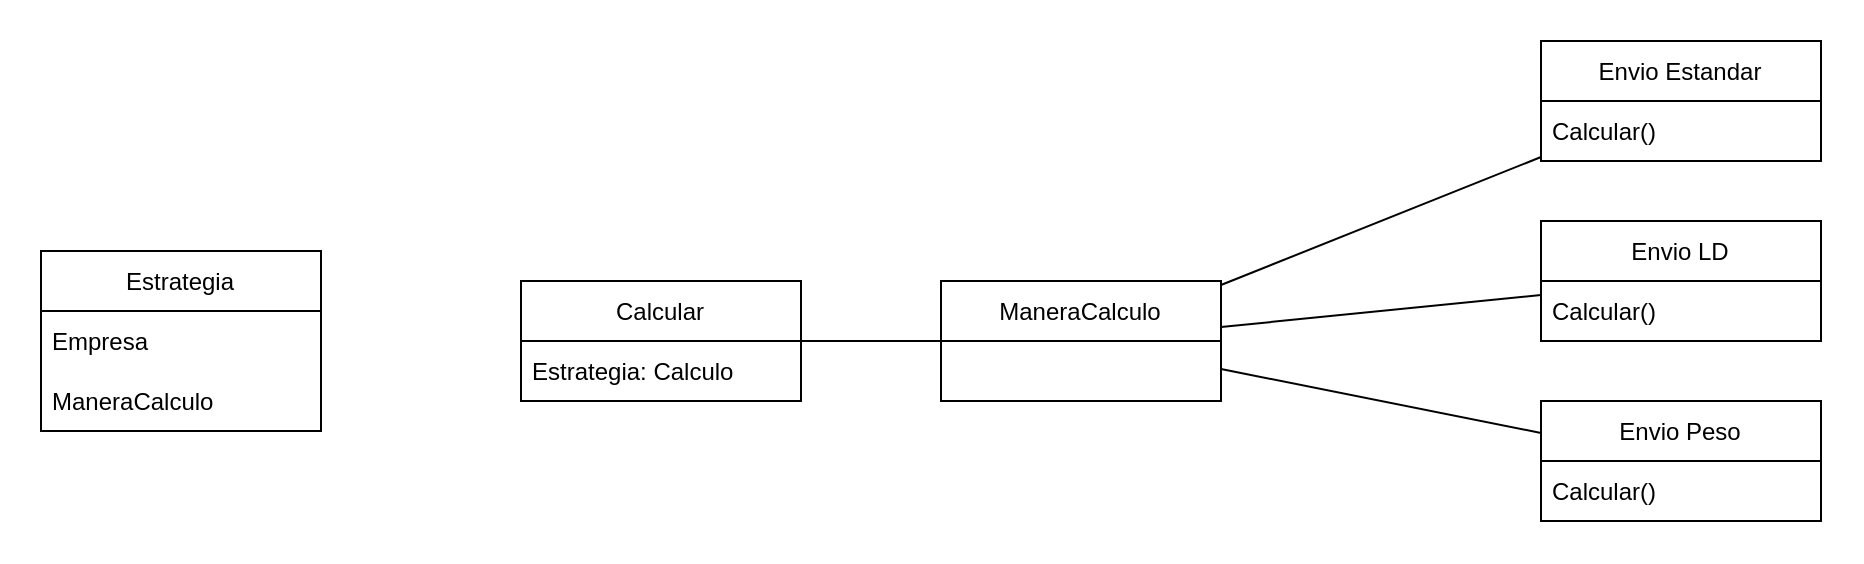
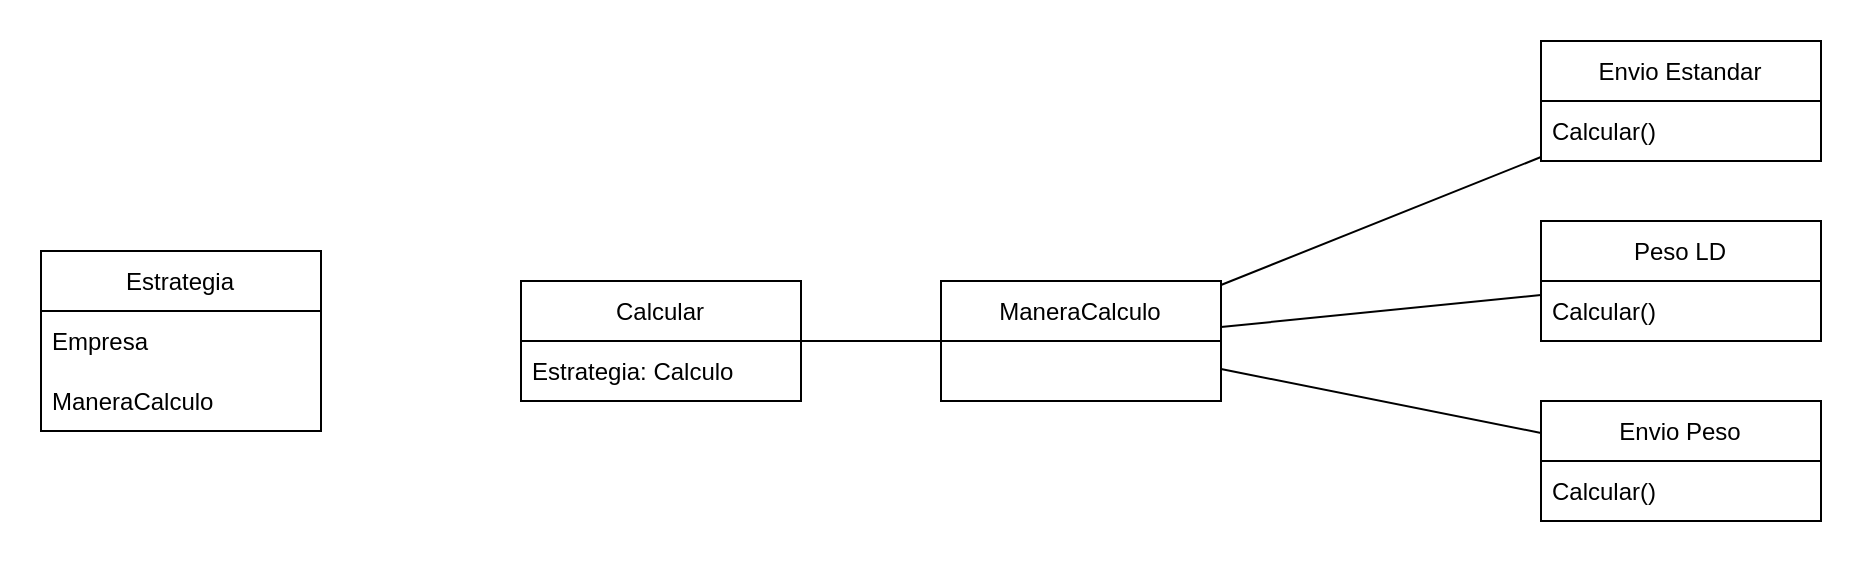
node "Envio LD": label "Envio LD" -> "Peso LD"
